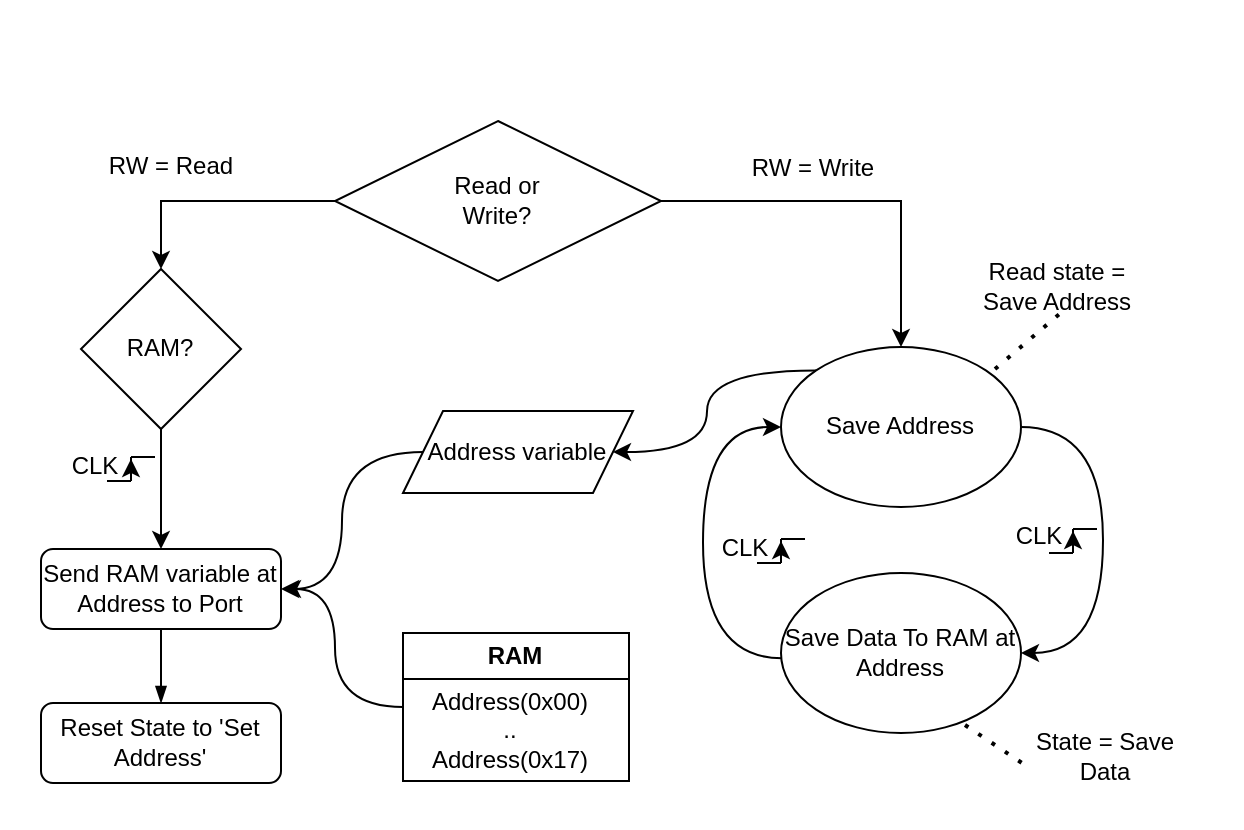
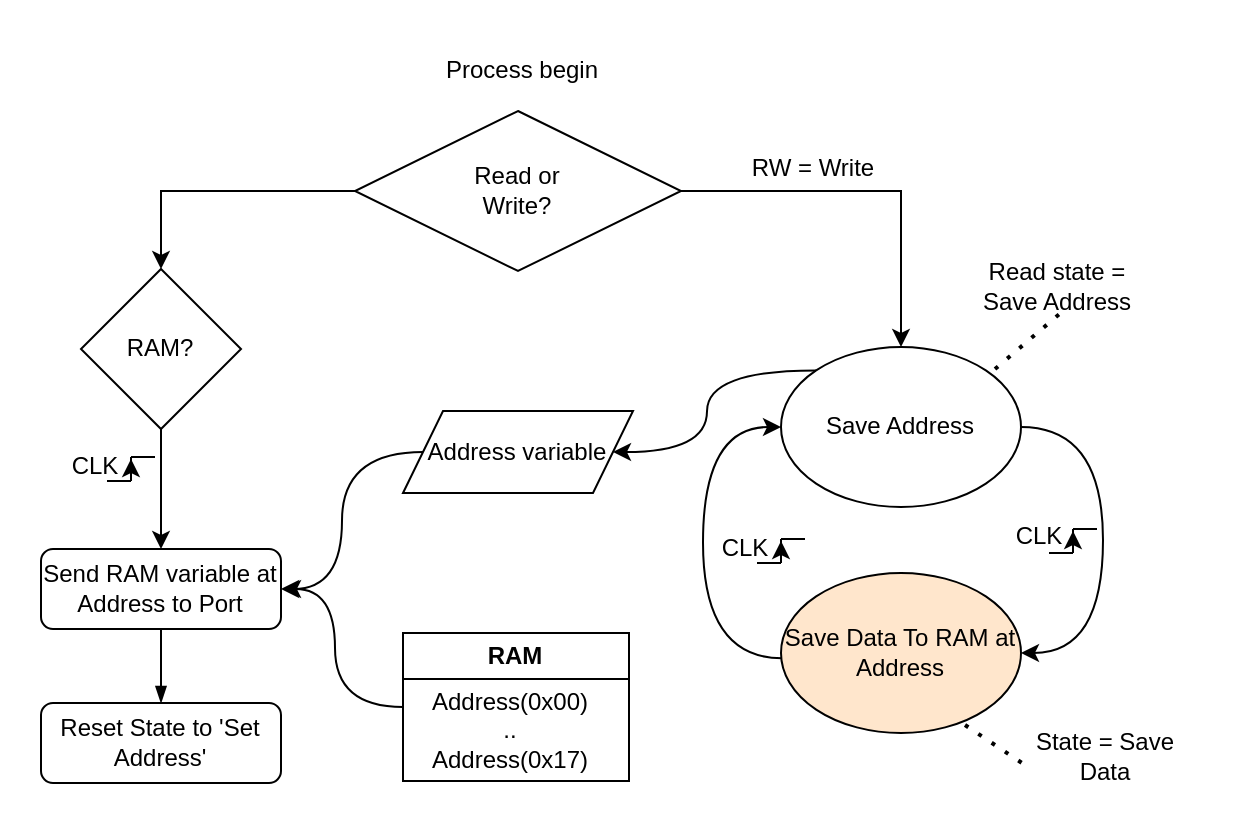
node "Process begin": added
node "RW = Read": removed
node "Read or Write?": moved (498, 201) -> (518, 191)
node "Save Data To RAM at Address": fillcolor #ffffff -> #ffe6cc
